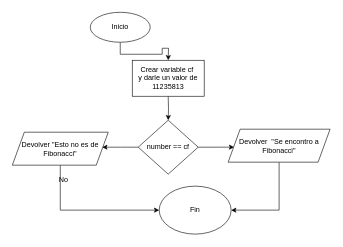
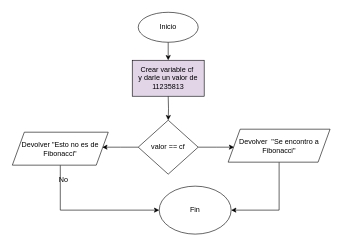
node "Inicio": moved (120, 27) -> (168, 27)
node "Crear variable cf y darle un valor de 11235813": fillcolor #ffffff -> #e1d5e7
node "number == cf": label "number == cf" -> "valor == cf"
